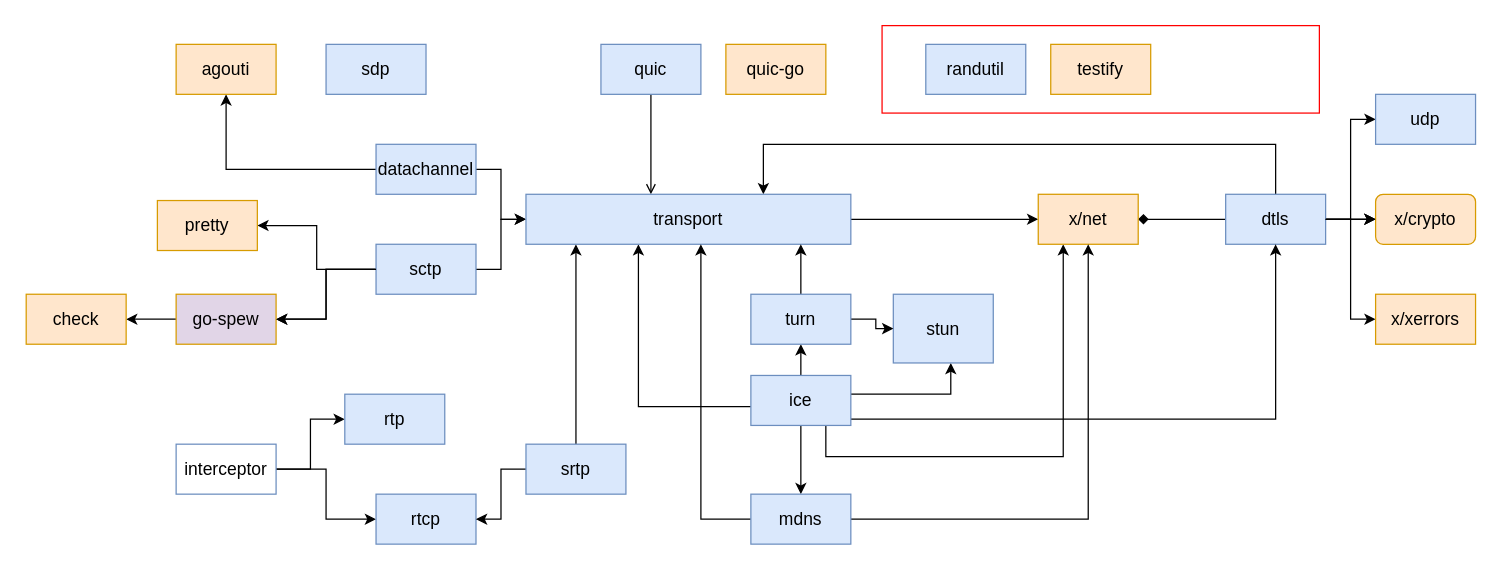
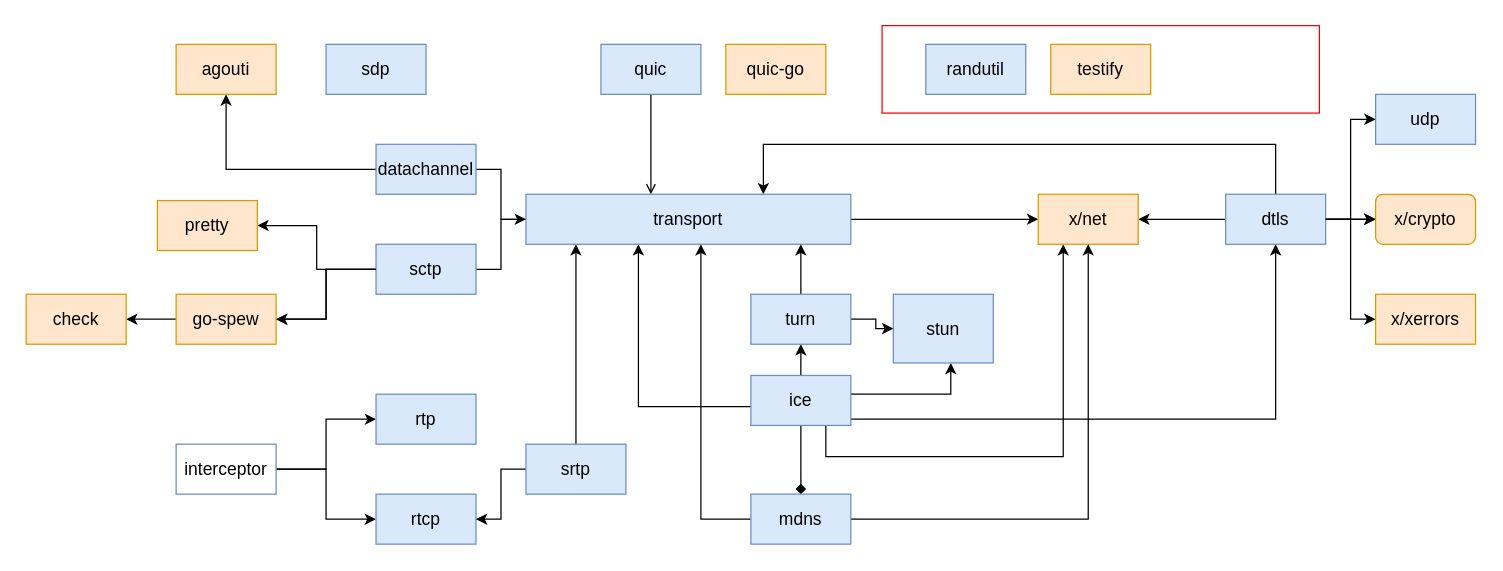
edge "sctp" -> "transport": arrowhead classic -> none
edge "dtls" -> "x/net": arrowhead diamond -> classic
node "go-spew": fillcolor #e1d5e7 -> #ffe6cc
node "rtp": moved (394, 419) -> (426, 419)
edge "ice" -> "mdns": arrowhead classic -> diamond
